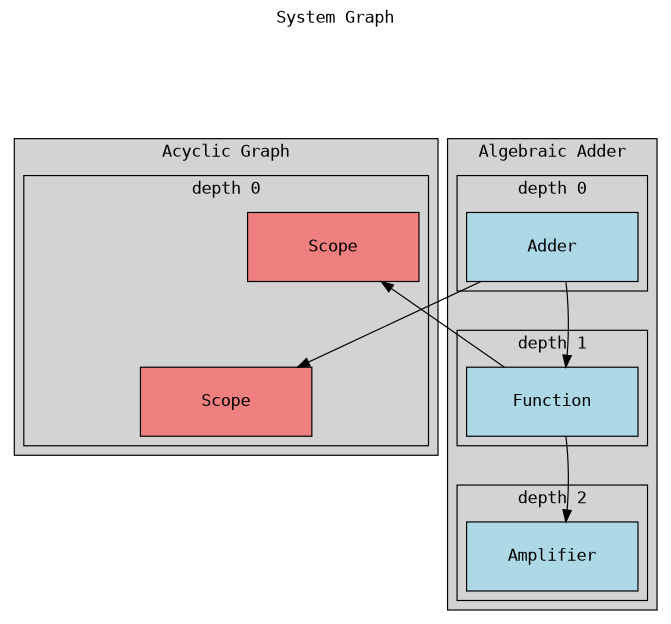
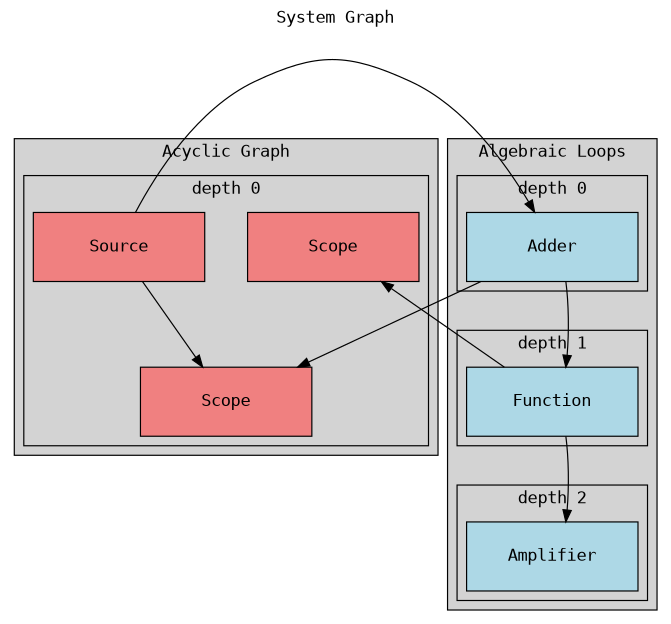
cluster "Algebraic Adder": label "Algebraic Adder" -> "Algebraic Loops"
node "Source": added
